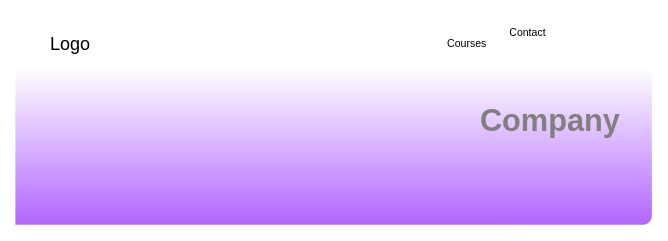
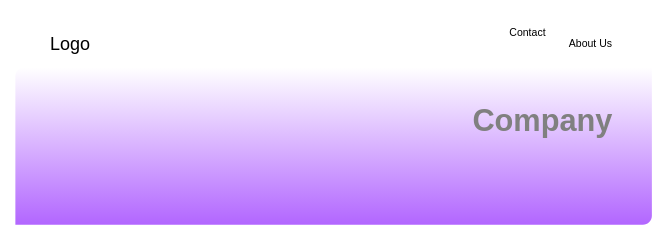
node "Courses": removed
node "About Us": added
node "Company": moved (550, 120) -> (542, 120)
